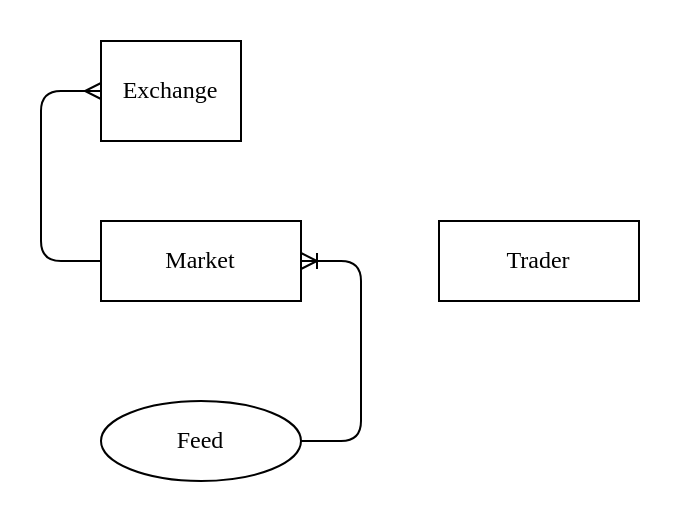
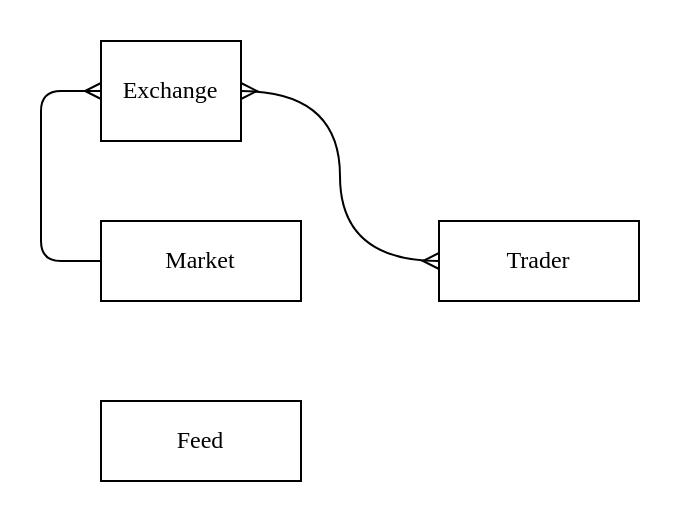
edge "Exchange" -- "Trader": added
edge "Feed" -> "Market": removed
node "Feed": shape ellipse -> rectangle
